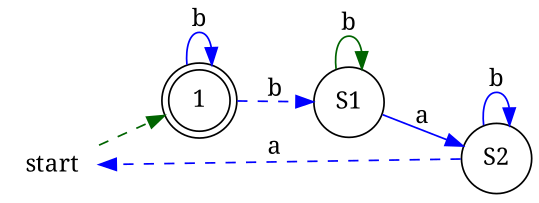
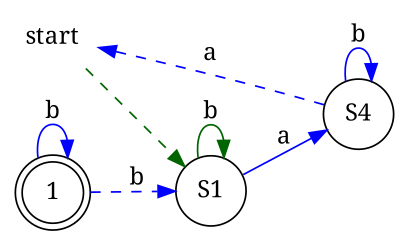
edge "start" -> "1": now "start" -> "S1"
node "S2": label "S2" -> "S4"
